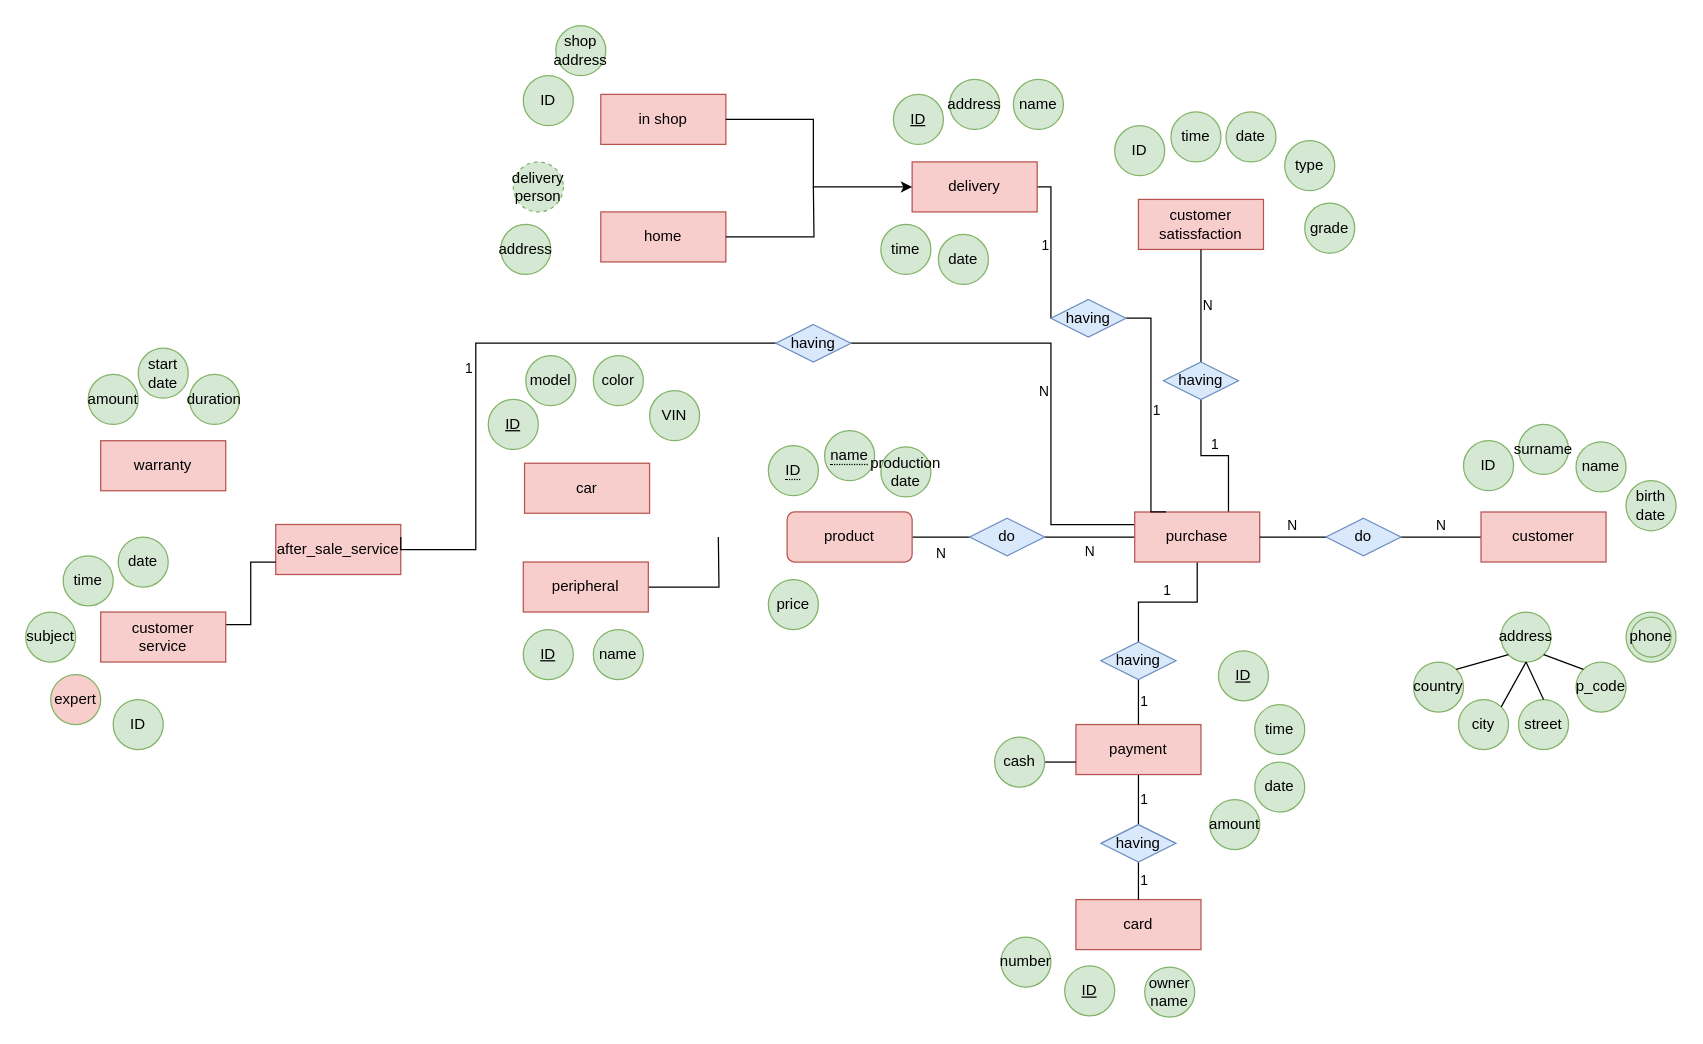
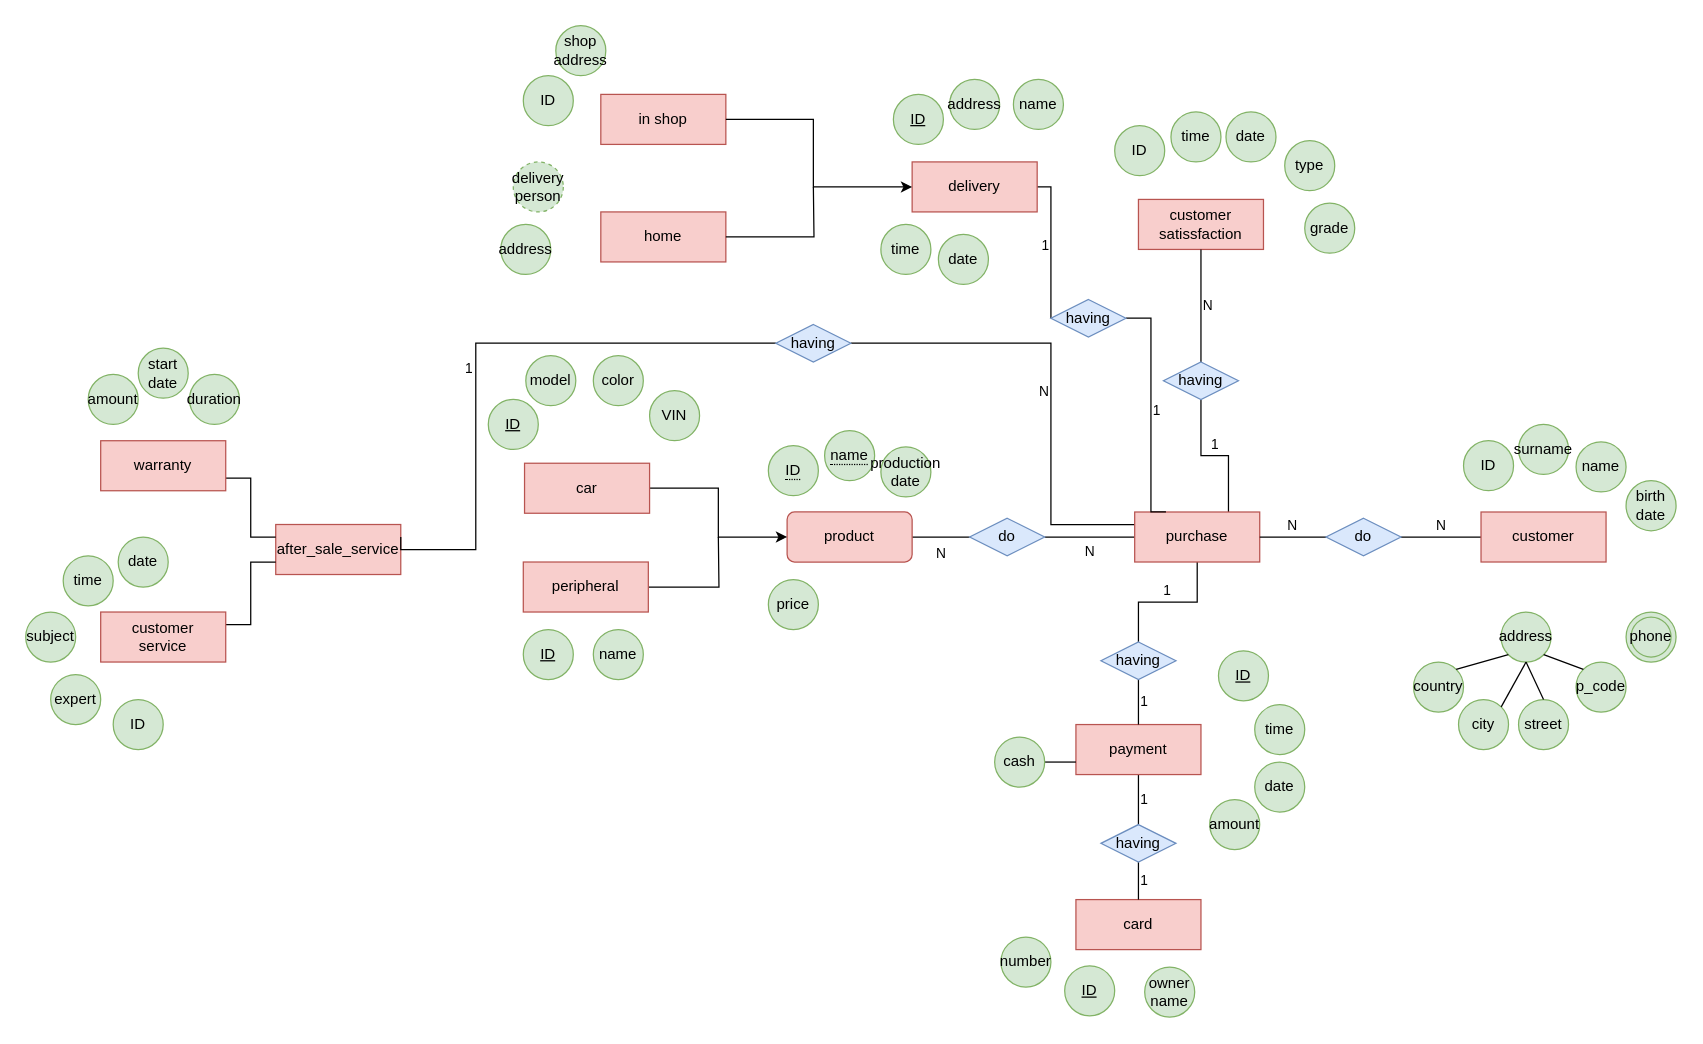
edge "warranty" -- "after_sale_service": added
edge "car" -> "product": added
node "expert": fillcolor #f8cecc -> #d5e8d4
